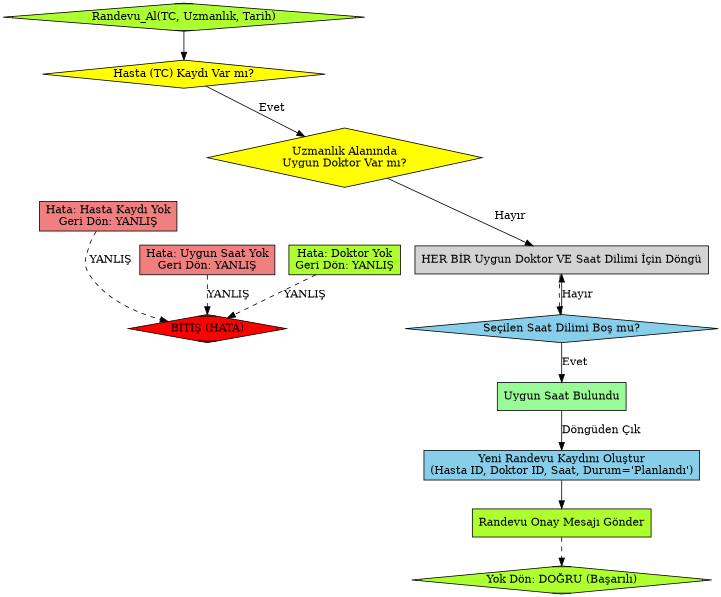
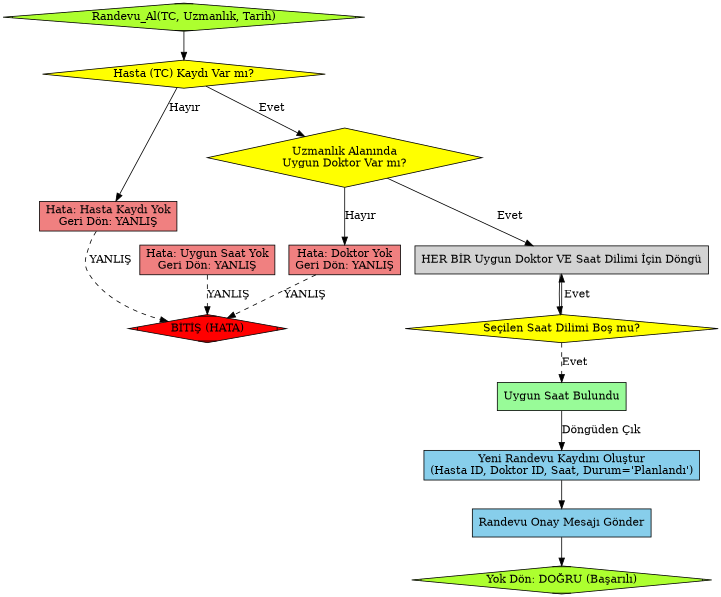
edge "Hasta (TC) Kaydı Var mı?" -> "Hata: Hasta Kaydı Yok Geri Dön: YANLIŞ": added, label "Hayır"
edge "Uzmanlık Alanında Uygun Doktor Var mı?" -> "Hata: Doktor Yok Geri Dön: YANLIŞ": added, label "Hayır"
edge "Uzmanlık Alanında Uygun Doktor Var mı?" -> "HER BİR Uygun Doktor VE Saat Dilimi İçin Döngü": label "Hayır" -> "Evet"
node "Hata: Doktor Yok Geri Dön: YANLIŞ": fillcolor greenyellow -> lightcoral
edge "HER BİR Uygun Doktor VE Saat Dilimi İçin Döngü" -> "Seçilen Saat Dilimi Boş mu?": style dashed -> solid
edge "Seçilen Saat Dilimi Boş mu?" -> "HER BİR Uygun Doktor VE Saat Dilimi İçin Döngü": label "Hayır" -> "Evet"
node "Seçilen Saat Dilimi Boş mu?": fillcolor skyblue -> yellow
edge "Seçilen Saat Dilimi Boş mu?" -> "Uygun Saat Bulundu": style solid -> dashed
node "Randevu Onay Mesajı Gönder": fillcolor greenyellow -> skyblue
edge "Randevu Onay Mesajı Gönder" -> "Yok Dön: DOĞRU (Başarılı)": style dashed -> solid
